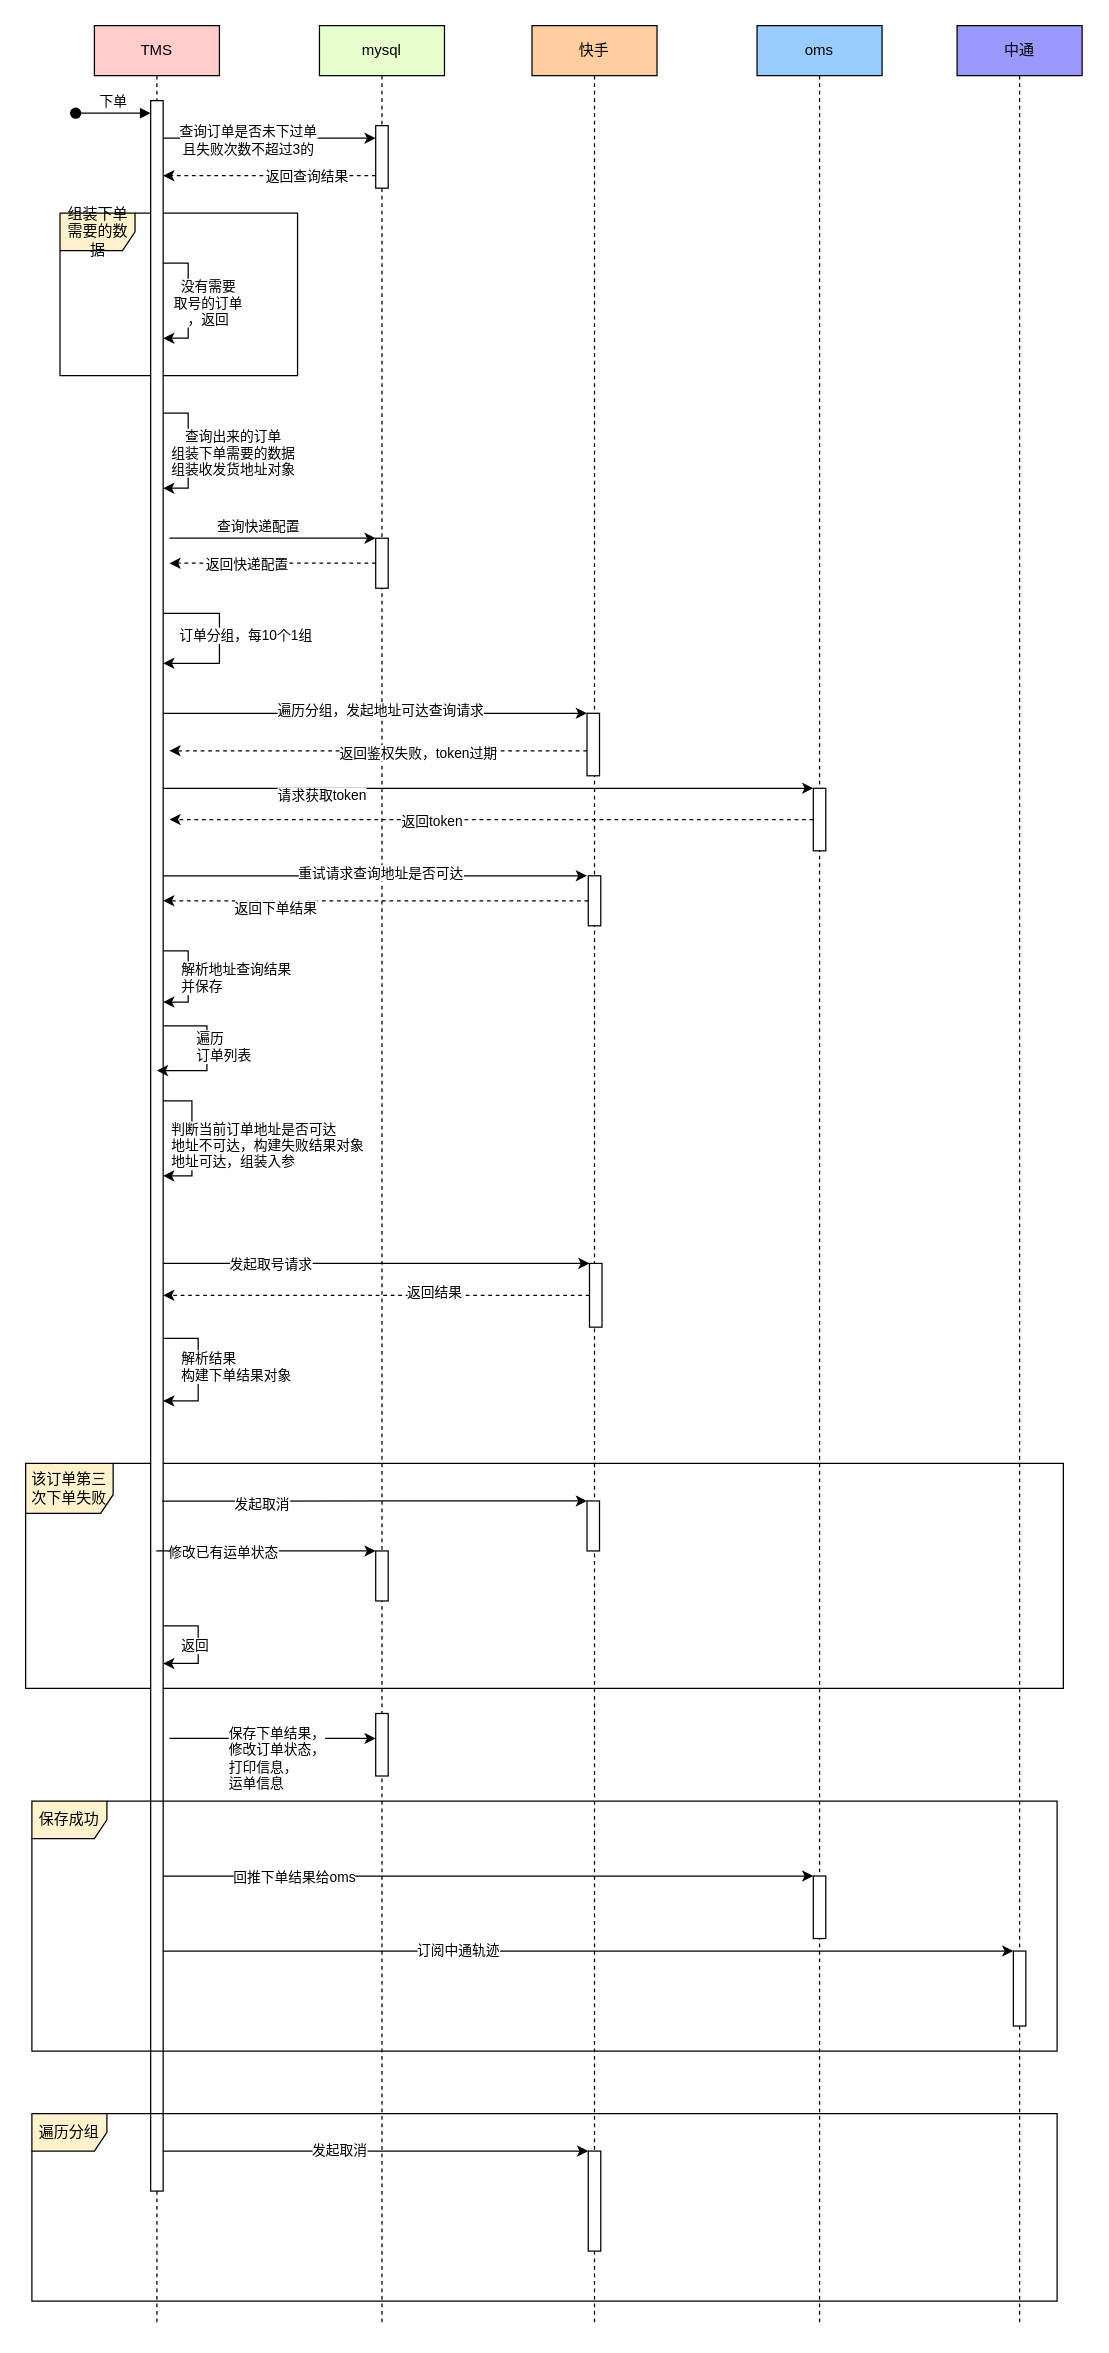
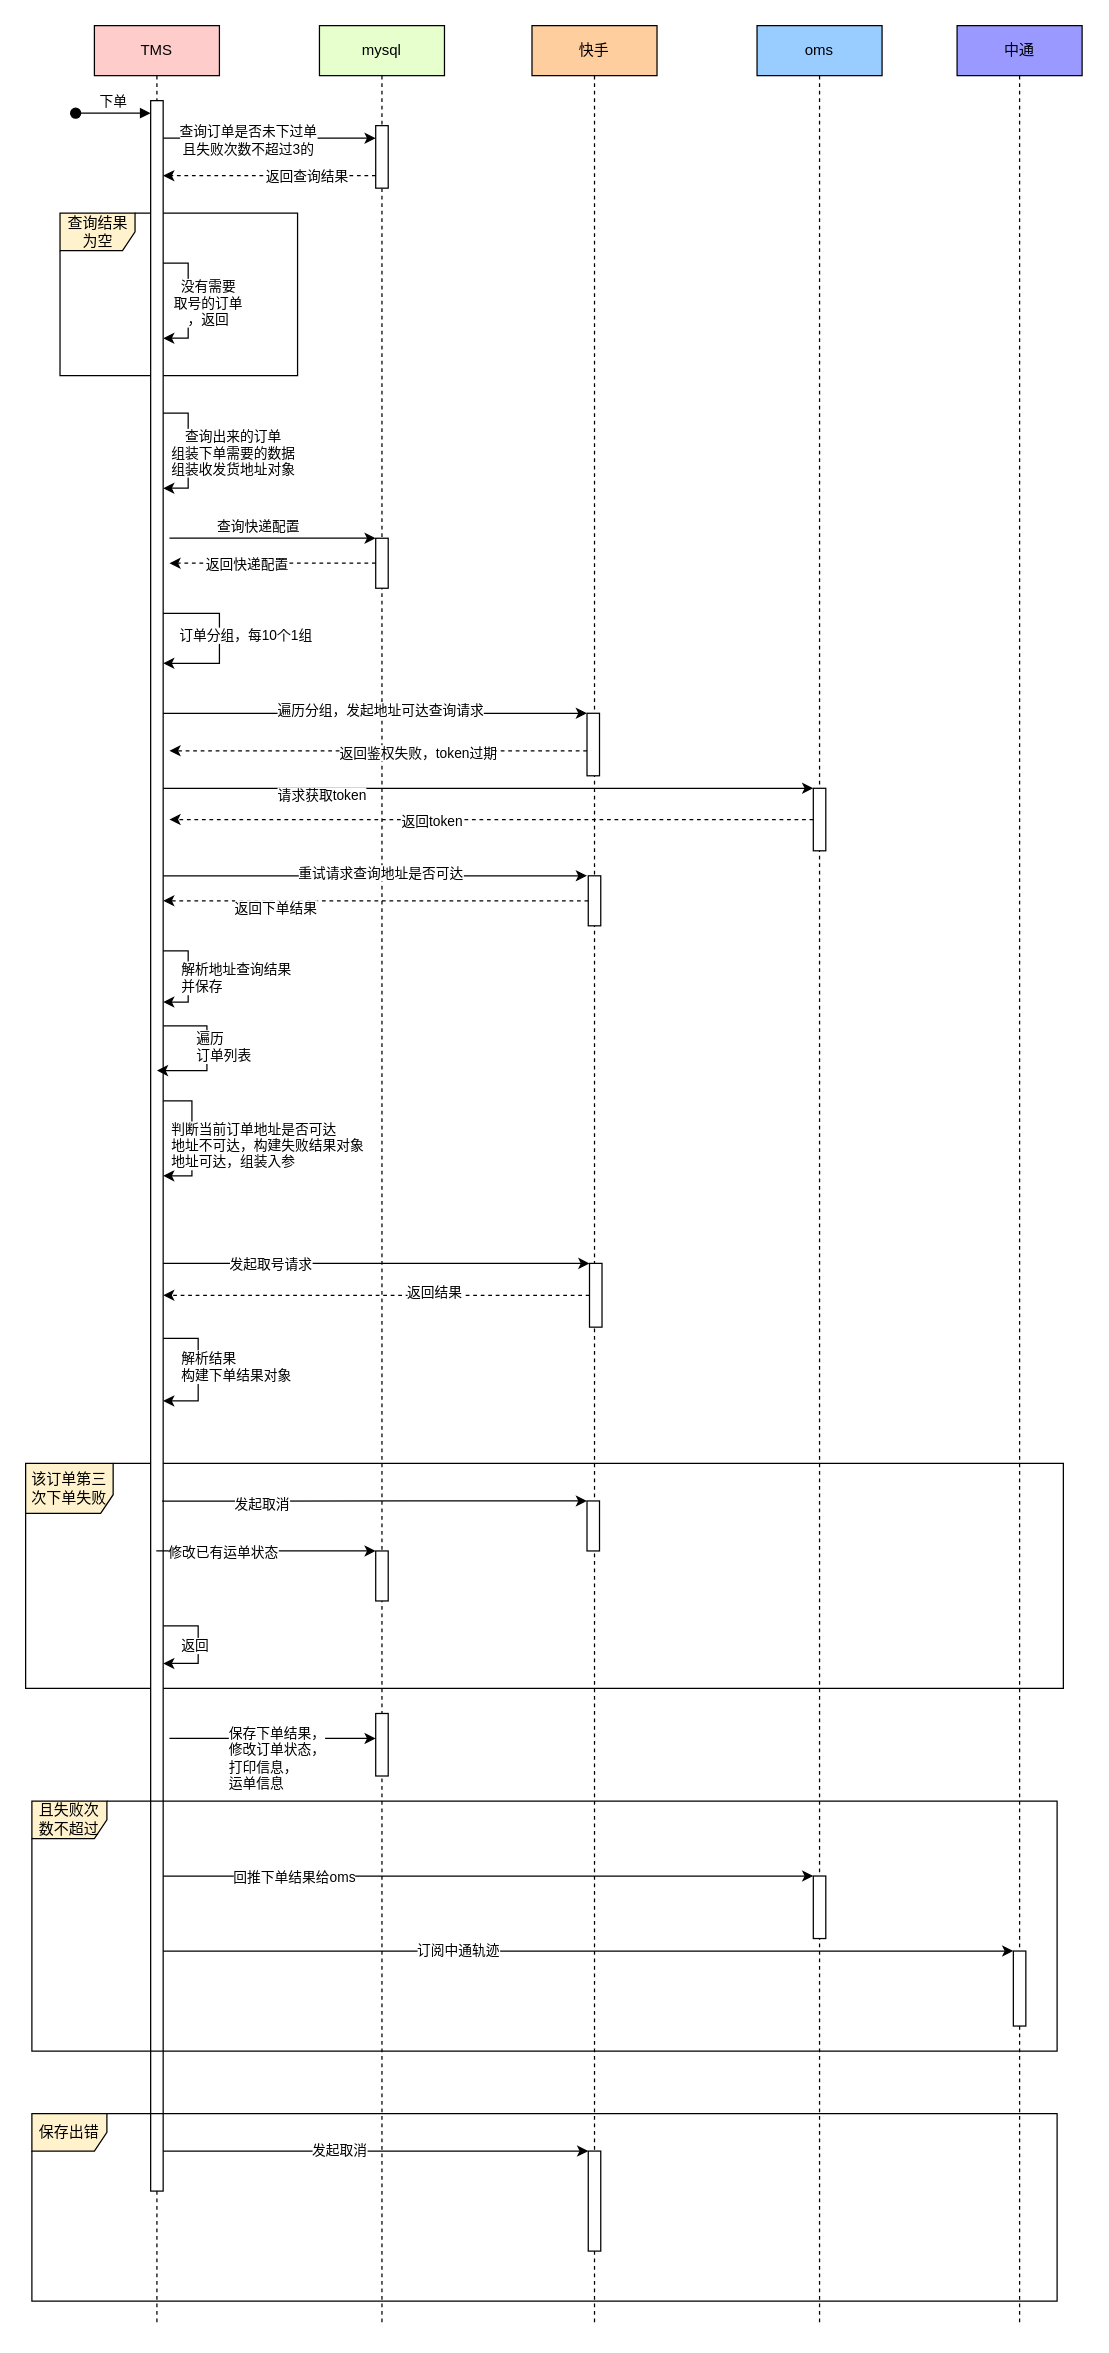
node "组装下单需要的数据": label "组装下单需要的数据" -> "查询结果为空"
node "保存成功": label "保存成功" -> "且失败次数不超过"
node "遍历分组": label "遍历分组" -> "保存出错"
